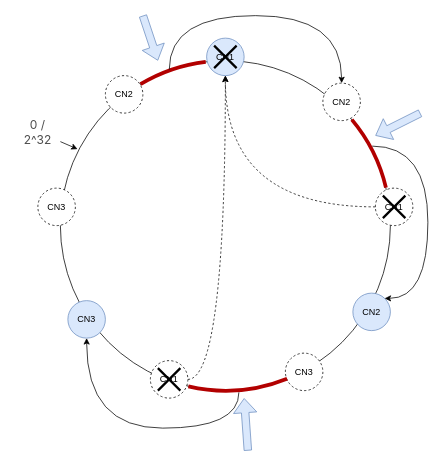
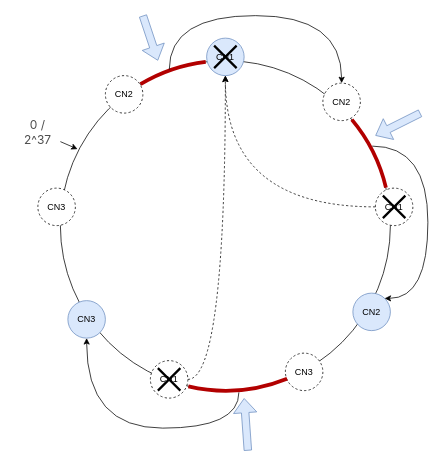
node "0 / 2^32": label "0 / 2^32" -> "0 / 2^37"
